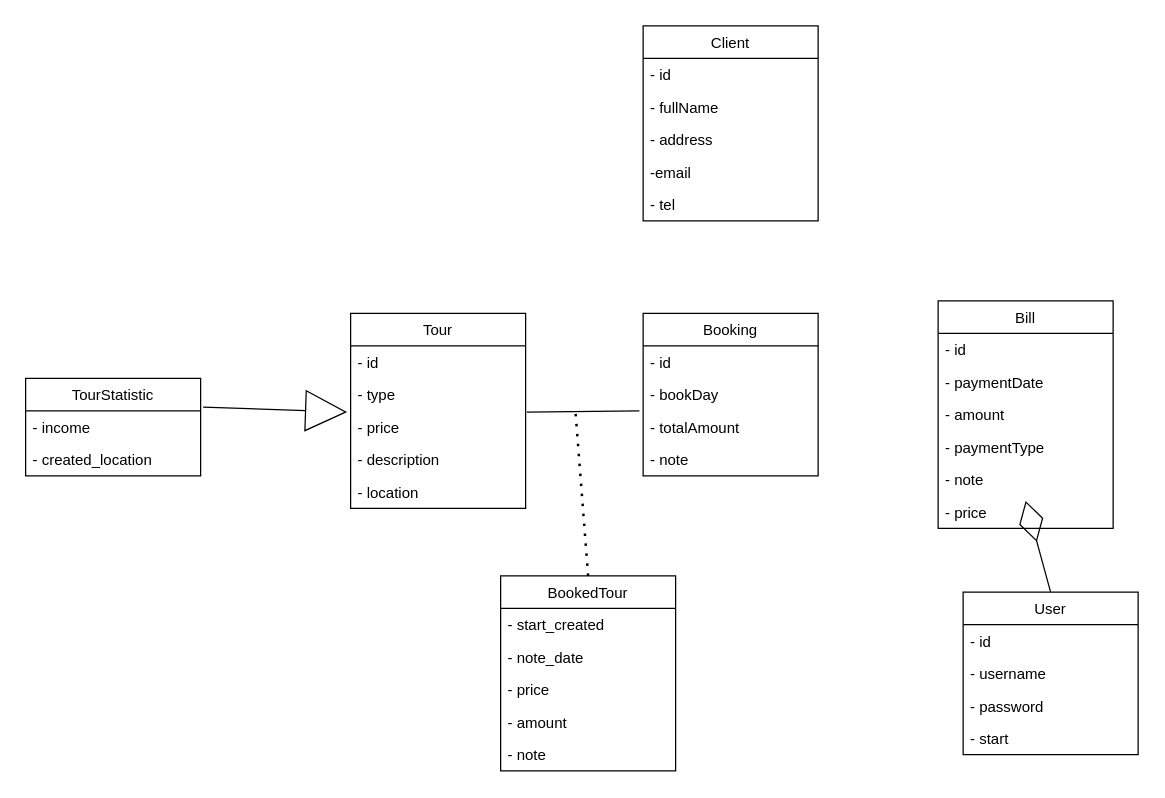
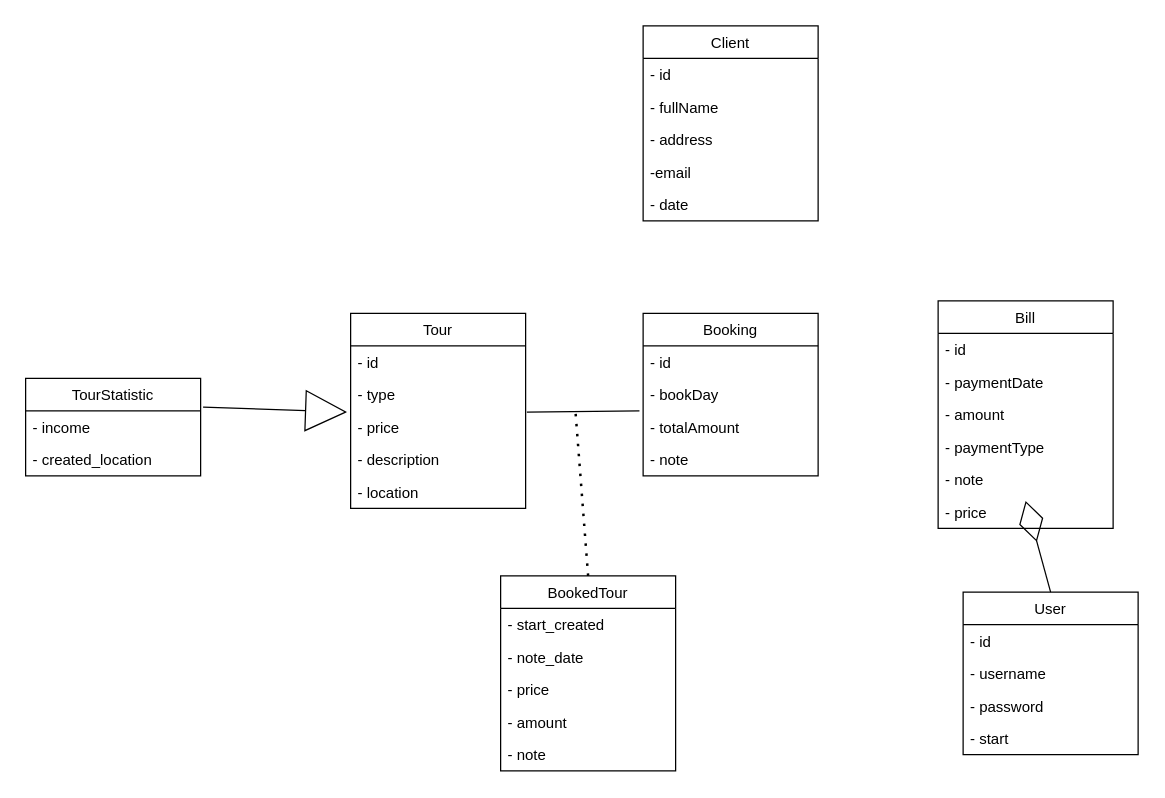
node "- tel": label "- tel" -> "- date"
